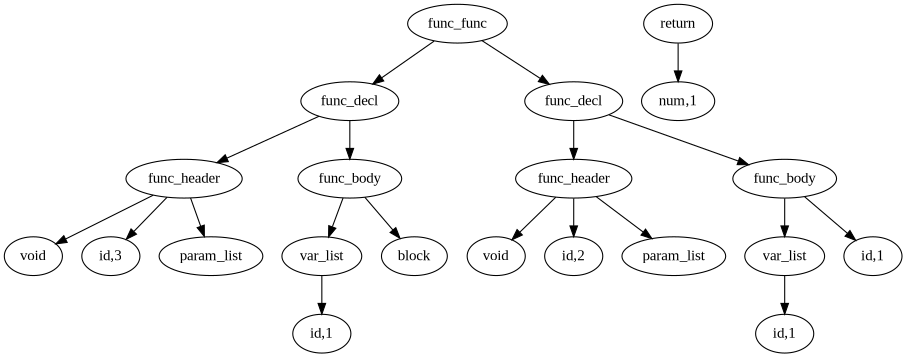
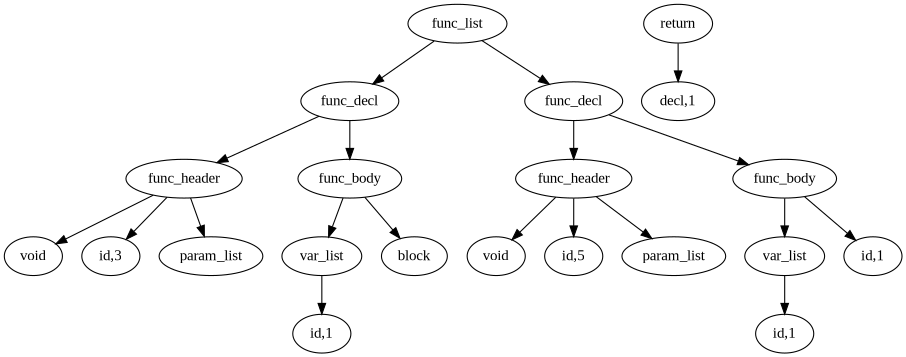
node "func_func": label "func_func" -> "func_list"
node "num,1": label "num,1" -> "decl,1"
node "id,2": label "id,2" -> "id,5"
